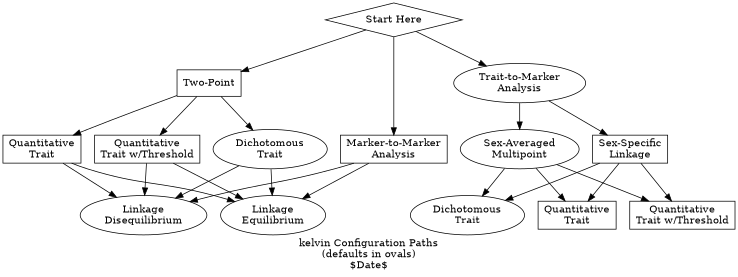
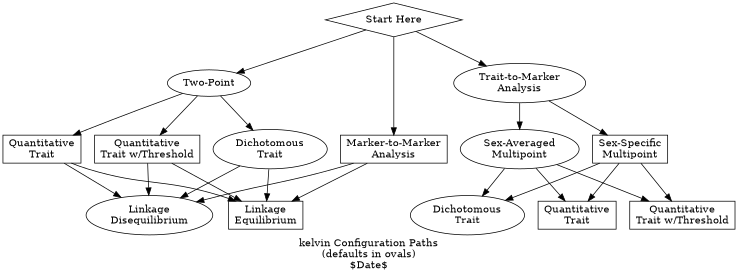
node "Two-Point": shape box -> ellipse
node "Sex-Specific Linkage": label "Sex-Specific Linkage" -> "Sex-Specific Multipoint"
node "Linkage Equilibrium": shape ellipse -> box
